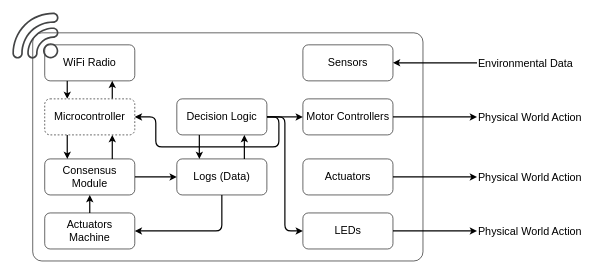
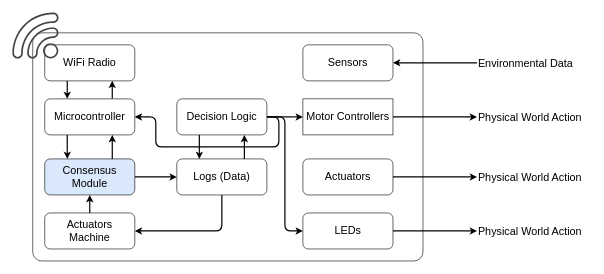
node "Microcontroller": style dashed -> solid
node "Motor Controllers": shape rounded rectangle -> rectangle
node "Consensus Module": fillcolor #ffffff -> #dae8fc
